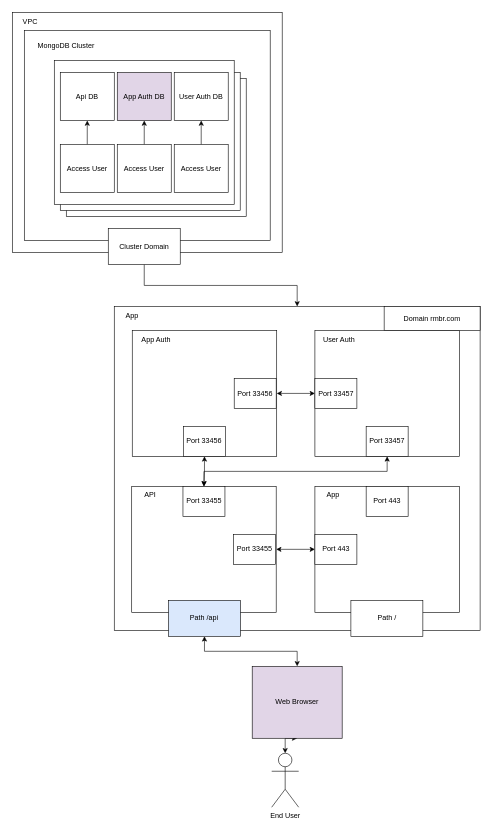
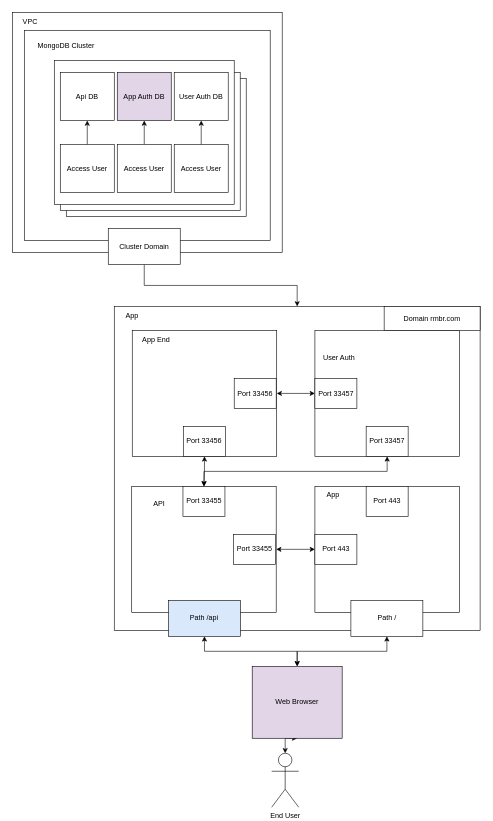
node "App Auth": label "App Auth" -> "App End"
node "User Auth": moved (339, 339) -> (339, 357)
node "API": moved (150, 495) -> (159, 504)
edge "Path /" -- "Web Browser": added
